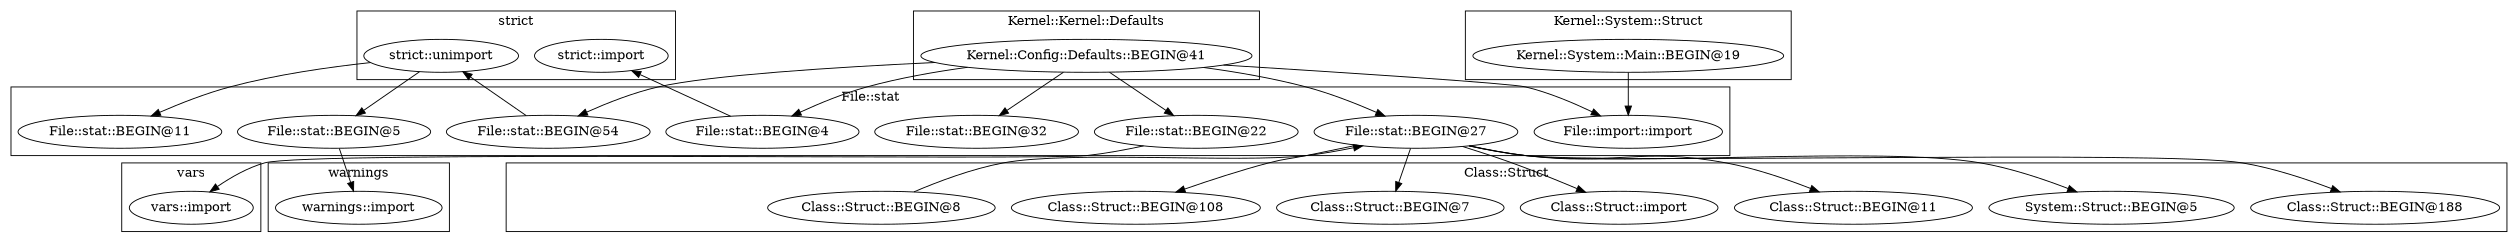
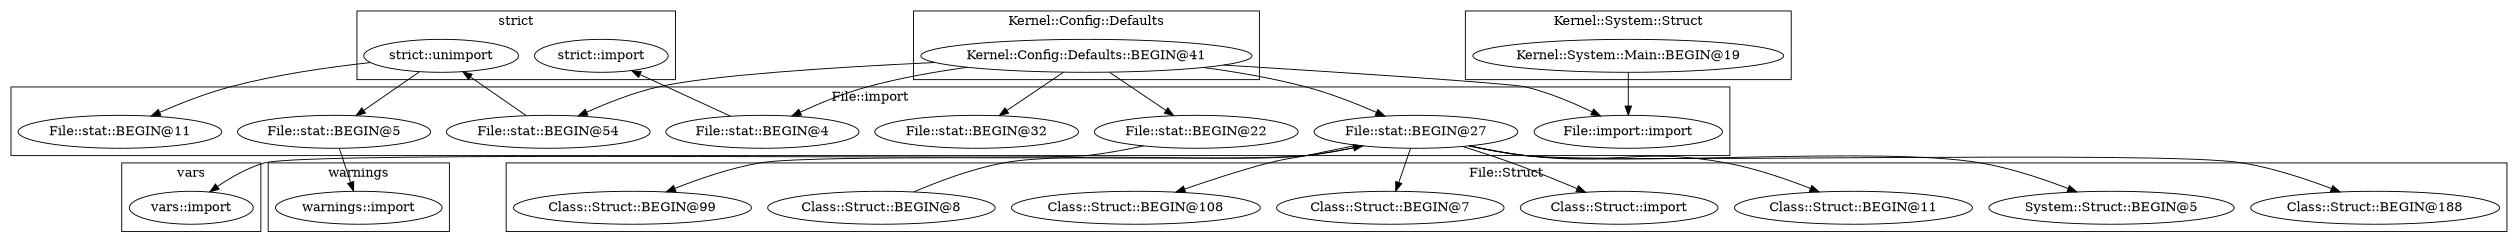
cluster "Kernel::Kernel::Defaults": label "Kernel::Kernel::Defaults" -> "Kernel::Config::Defaults"
cluster "File::stat": label "File::stat" -> "File::import"
cluster "Class::Struct": label "Class::Struct" -> "File::Struct"
node "Class::Struct::BEGIN@99": added
